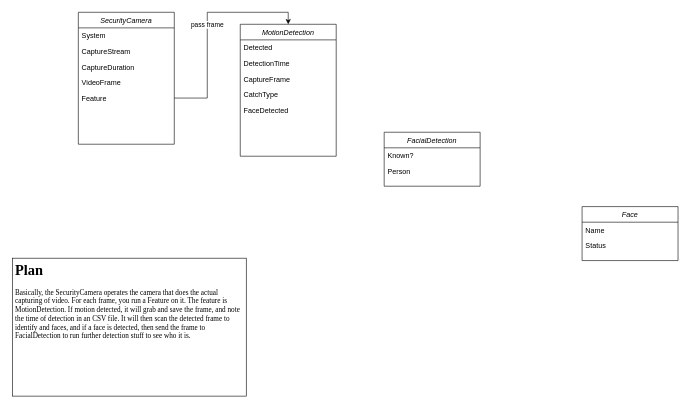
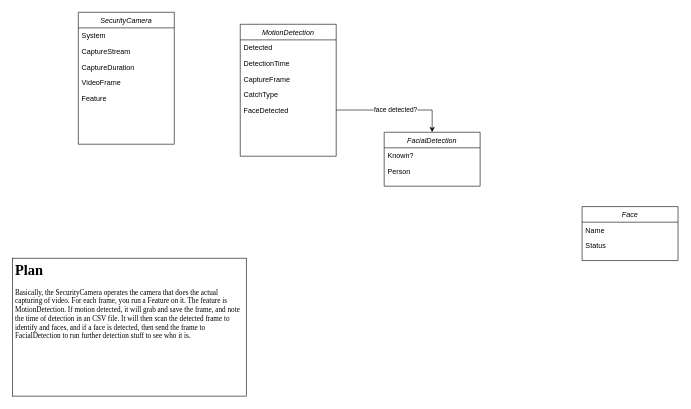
edge "Feature" -> "MotionDetection": removed, label "pass frame"
edge "FaceDetected" -> "FacialDetection": added, label "face detected?"
